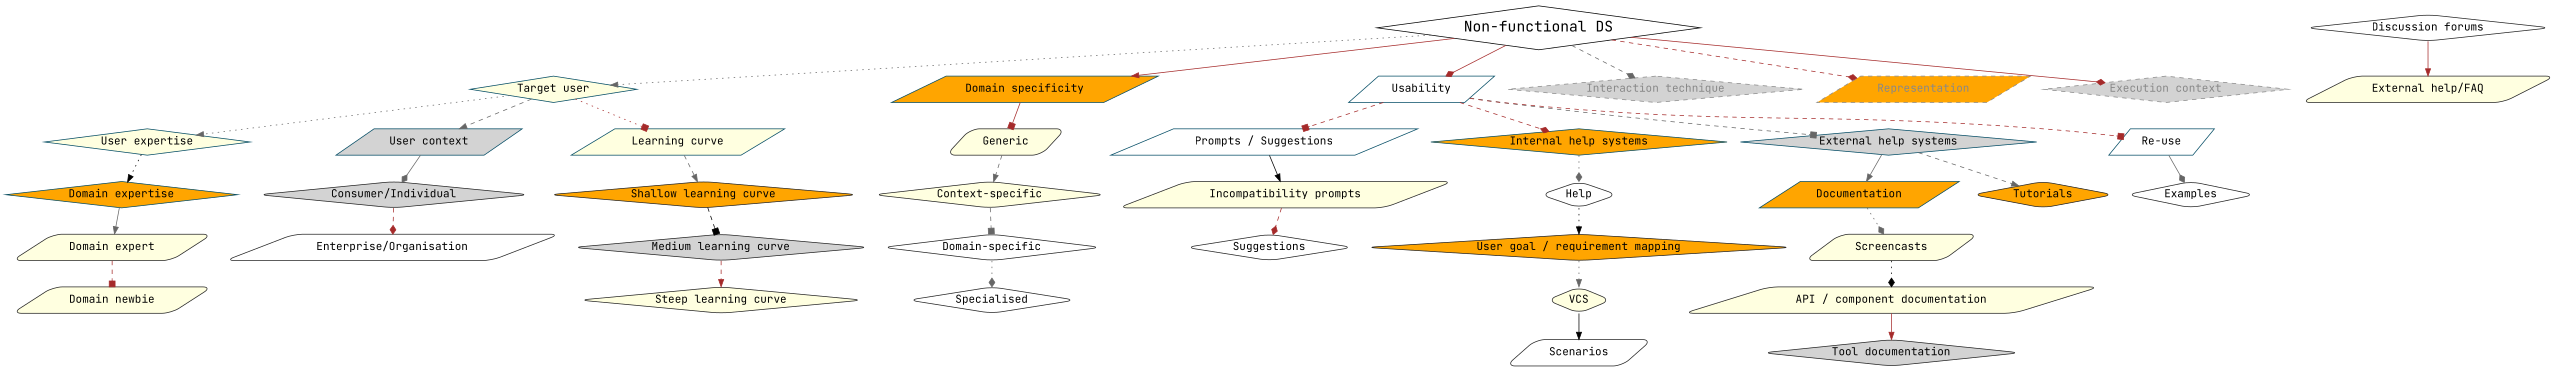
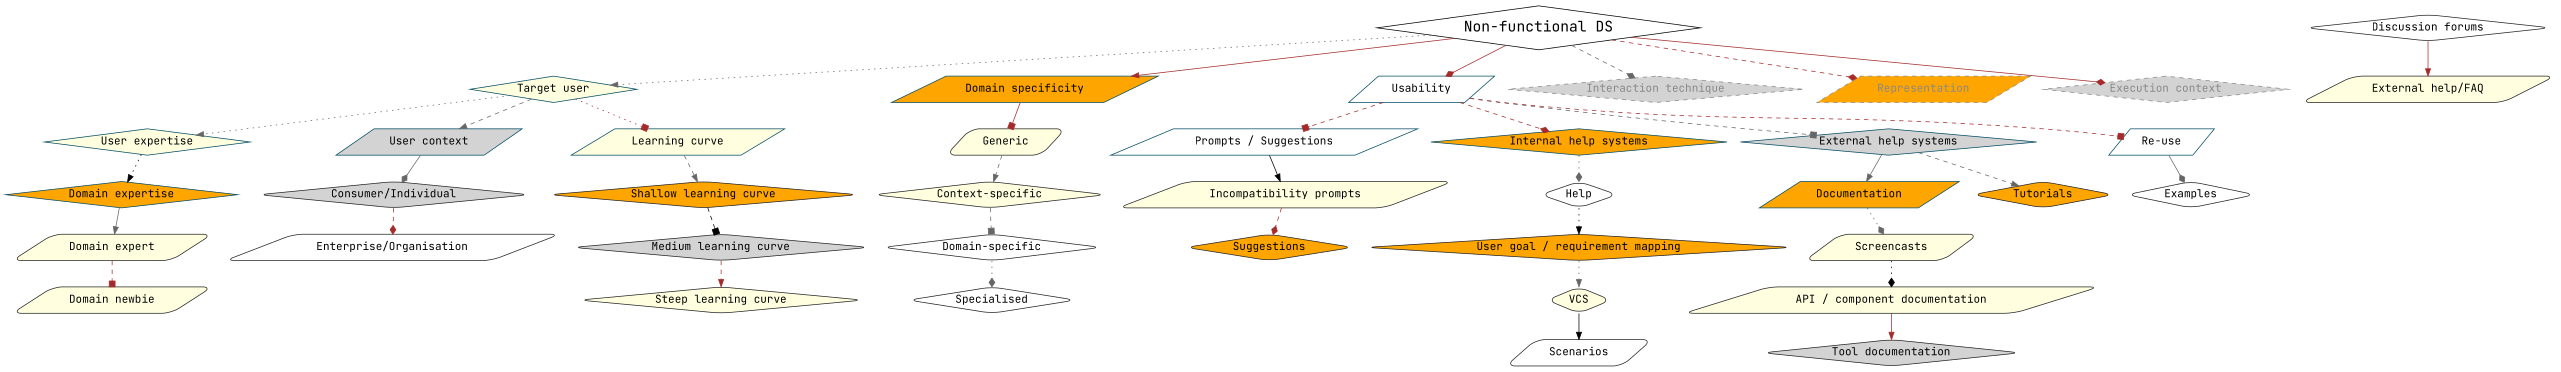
node "Suggestions": fillcolor white -> orange
